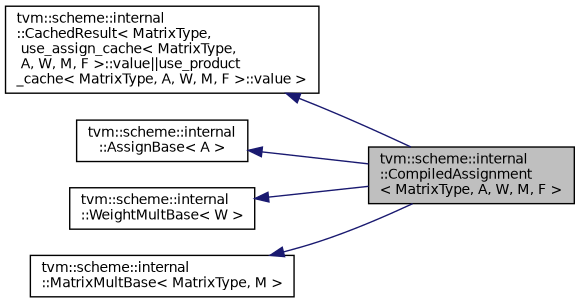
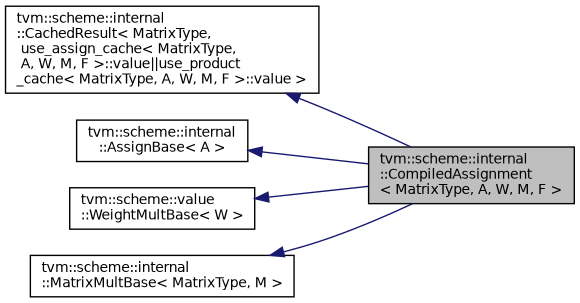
node "tvm::scheme::internal ::WeightMultBase< W >": label "tvm::scheme::internal ::WeightMultBase< W >" -> "tvm::scheme::value ::WeightMultBase< W >"
